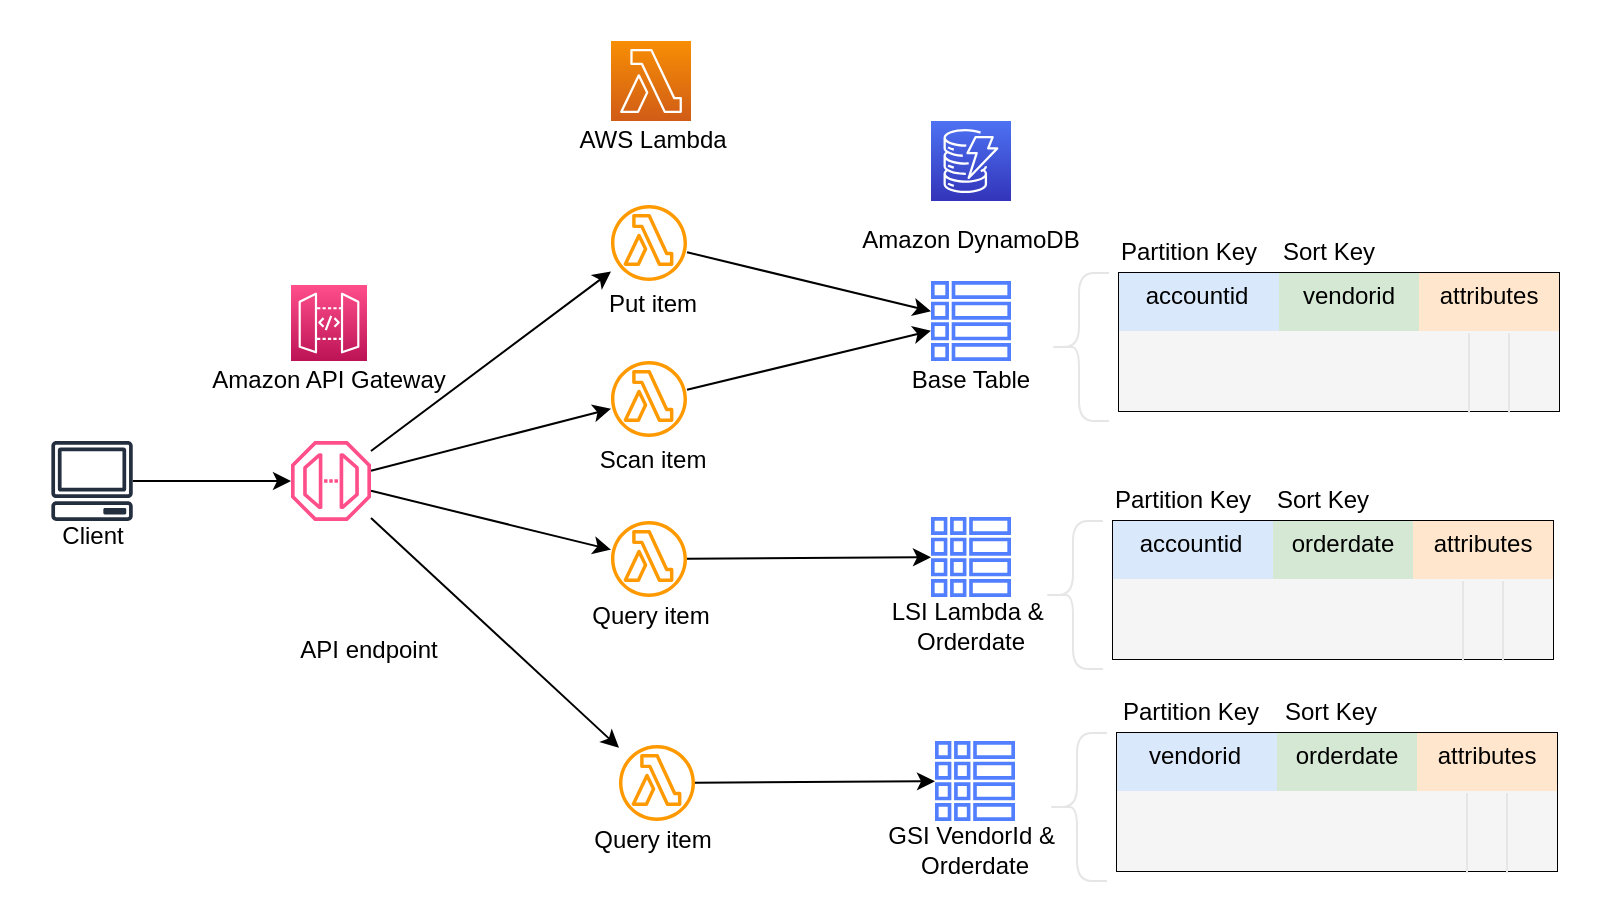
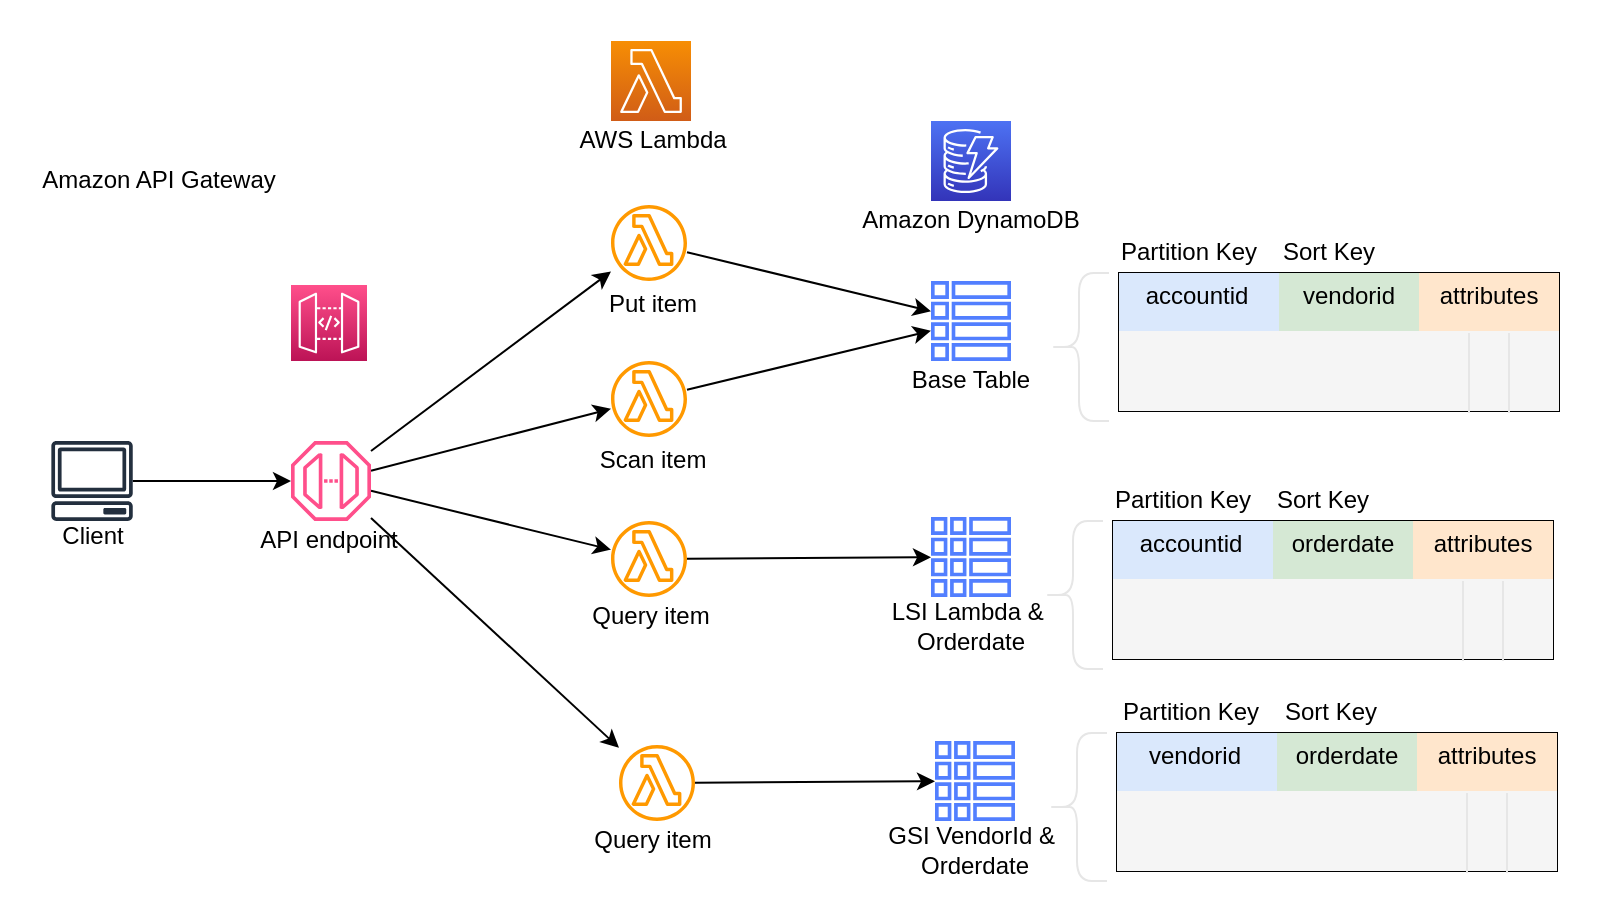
node "Amazon DynamoDB": moved (971, 241) -> (971, 221)
node "Amazon API Gateway": moved (329, 381) -> (159, 181)
node "API endpoint": moved (369, 651) -> (329, 541)
